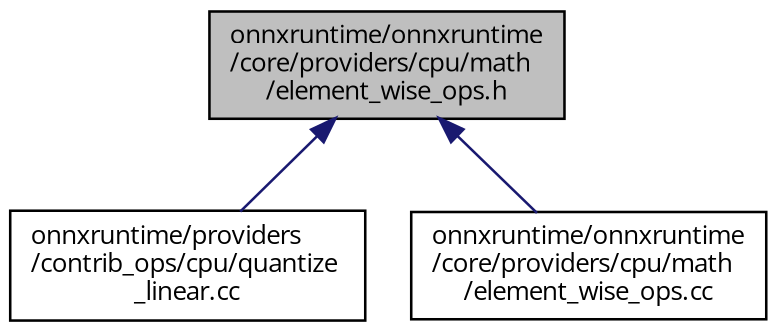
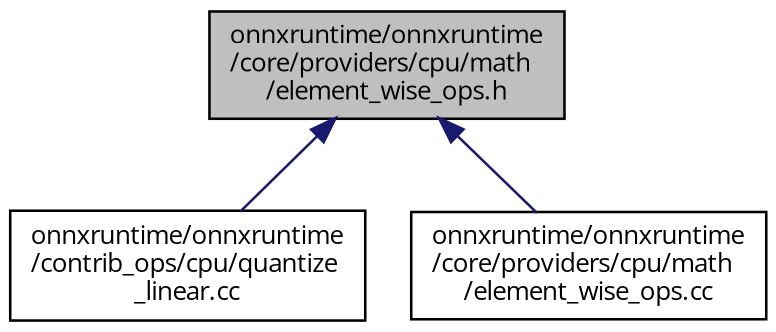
node "onnxruntime/providers /contrib_ops/cpu/quantize _linear.cc": label "onnxruntime/providers /contrib_ops/cpu/quantize _linear.cc" -> "onnxruntime/onnxruntime /contrib_ops/cpu/quantize _linear.cc"
